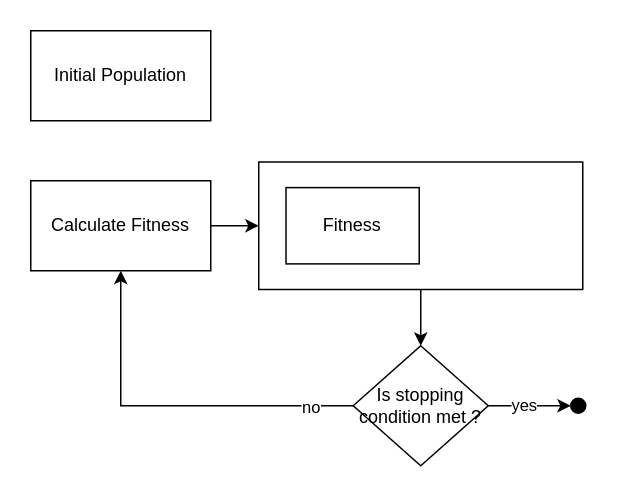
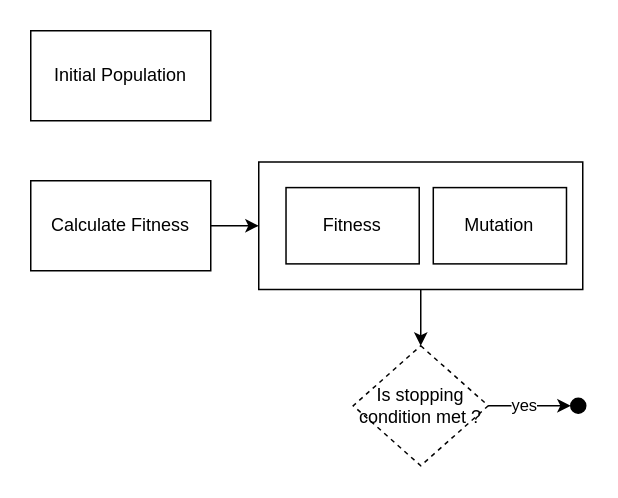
node "Mutation": added
edge "Is stopping condition met ?" -> "Calculate Fitness": removed, label "no"
node "Is stopping condition met ?": style solid -> dashed
